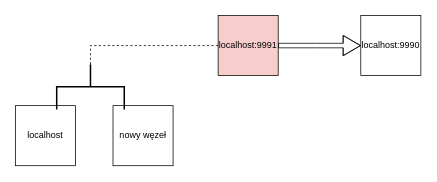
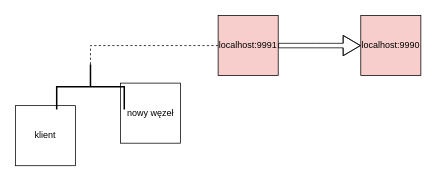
node "localhost:9990": fillcolor #ffffff -> #f8cecc
node "localhost": label "localhost" -> "klient"
node "nowy węzeł": moved (143, 135) -> (150, 113)
